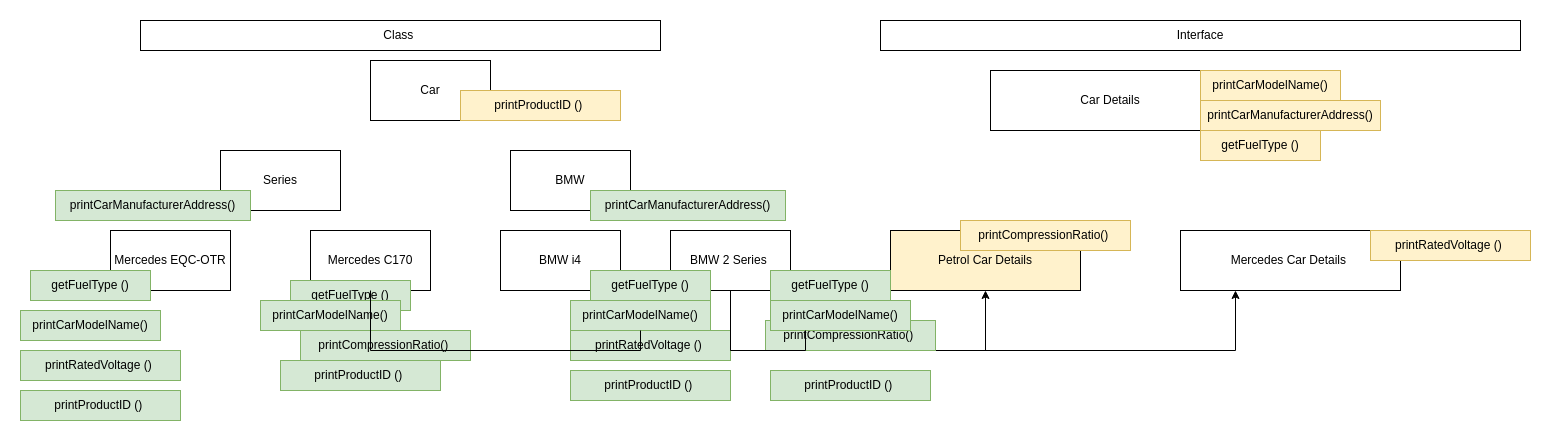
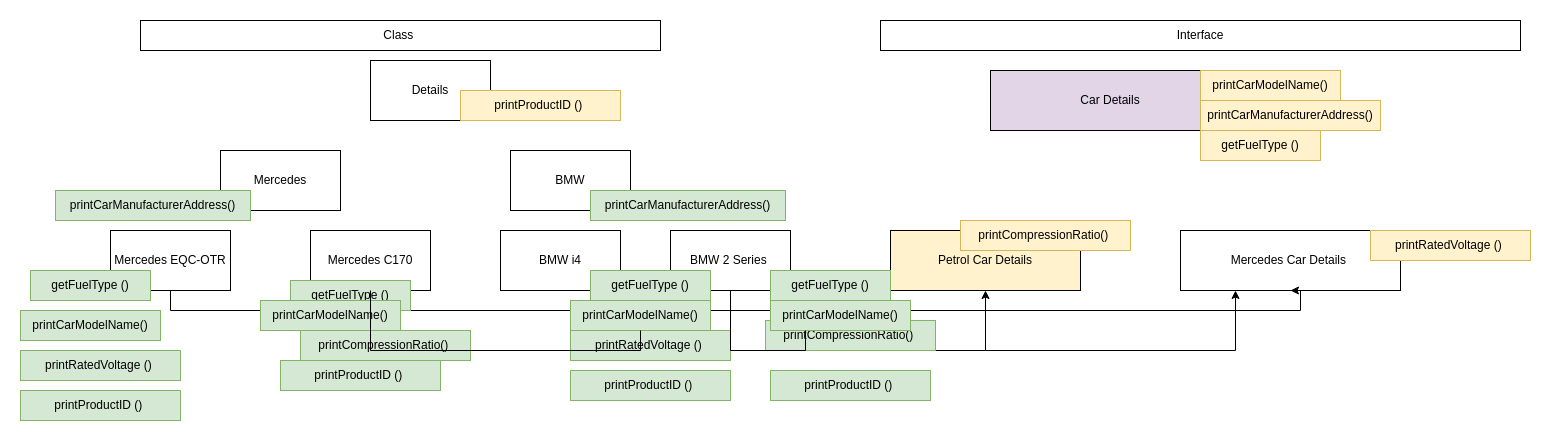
node "Car": label "Car" -> "Details"
node "Car Details": fillcolor #ffffff -> #e1d5e7
node "Series": label "Series" -> "Mercedes"
edge "Mercedes EQC-OTR" -> "Mercedes Car Details": added
